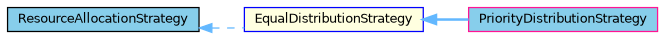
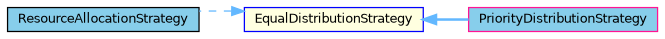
edge "EqualDistributionStrategy" -> "ResourceAllocationStrategy": reversed
